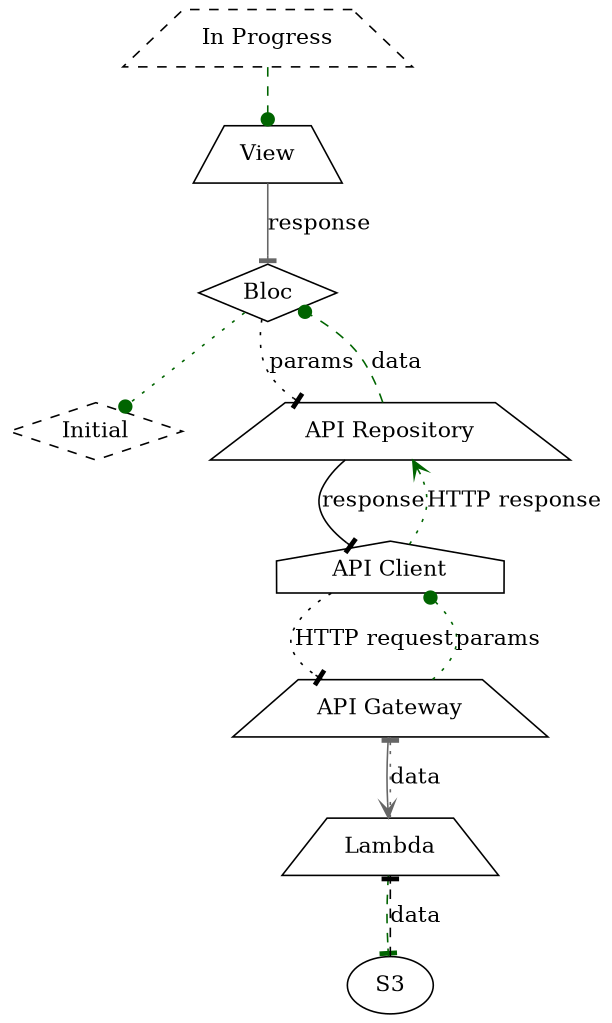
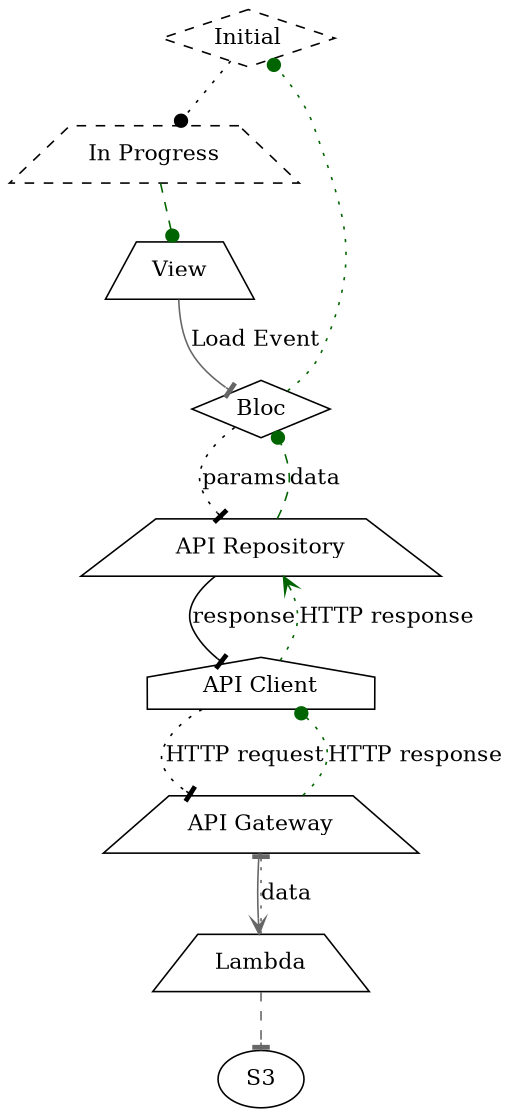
edge "Initial" -> "In Progress": added
edge "View" -> "Bloc": label "response" -> "Load Event"
edge "API Gateway" -> "API Client": label "params" -> "HTTP response"
edge "Lambda" -> "S3": color darkgreen -> gray40
edge "S3" -> "Lambda": removed, label "data"
